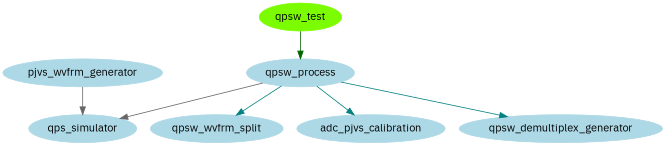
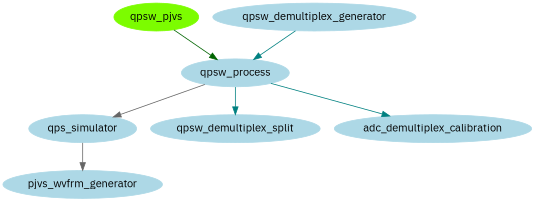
node "qpsw_test": label "qpsw_test" -> "qpsw_pjvs"
edge "pjvs_wvfrm_generator" -> "qps_simulator": reversed
edge "qpsw_process" -> "qpsw_demultiplex_generator": reversed
node "qpsw_wvfrm_split": label "qpsw_wvfrm_split" -> "qpsw_demultiplex_split"
node "adc_pjvs_calibration": label "adc_pjvs_calibration" -> "adc_demultiplex_calibration"
